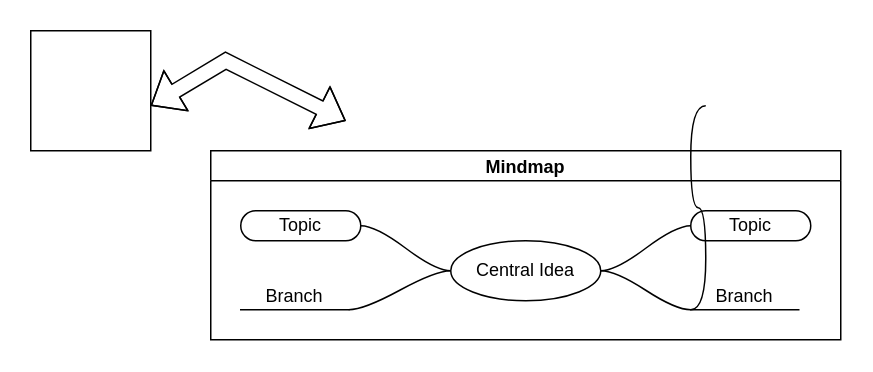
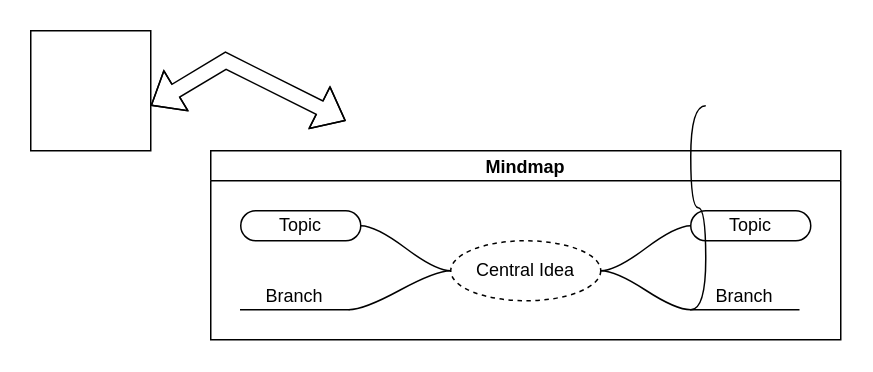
node "Central Idea": style solid -> dashed
